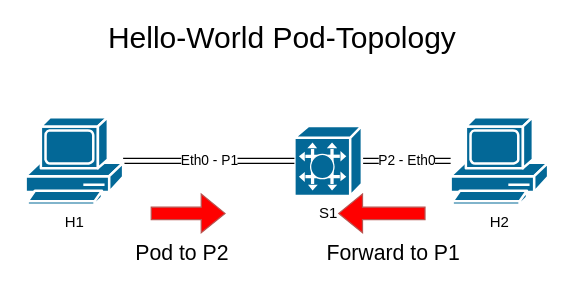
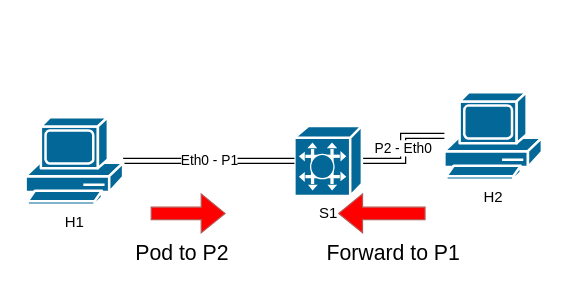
node "Hello-World Pod-Topology": removed
node "H2": moved (499, 161) -> (493, 136)
